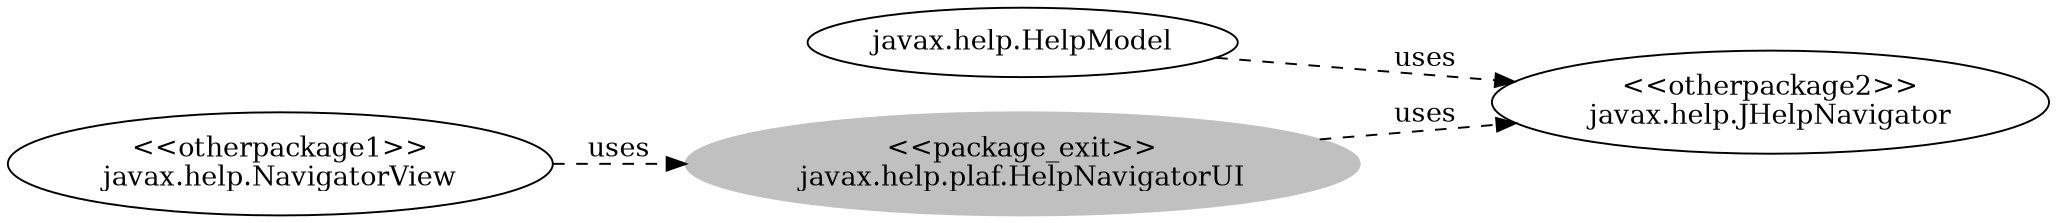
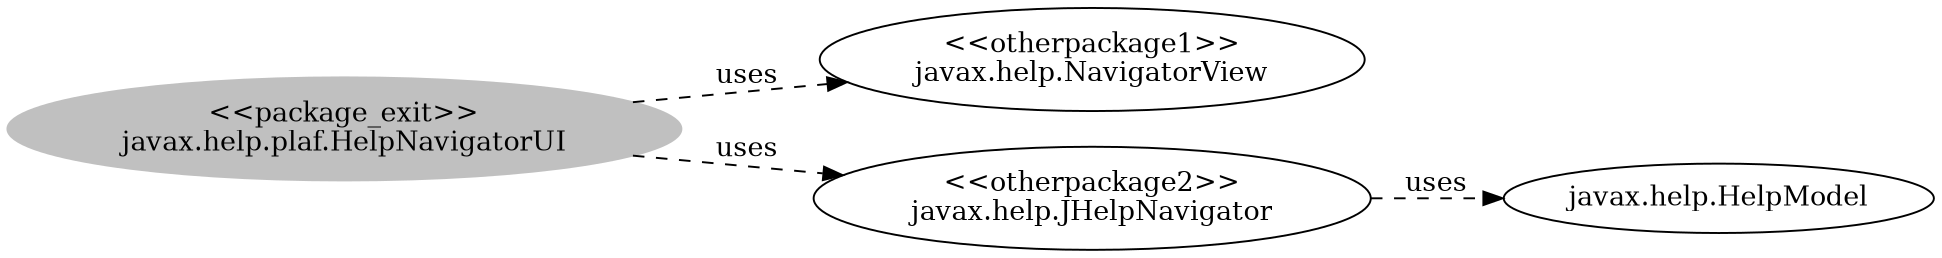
edge "javax.help.HelpModel" -> "<<otherpackage2>> javax.help.JHelpNavigator": reversed
edge "<<otherpackage1>> javax.help.NavigatorView" -> "<<package_exit>> javax.help.plaf.HelpNavigatorUI": reversed
